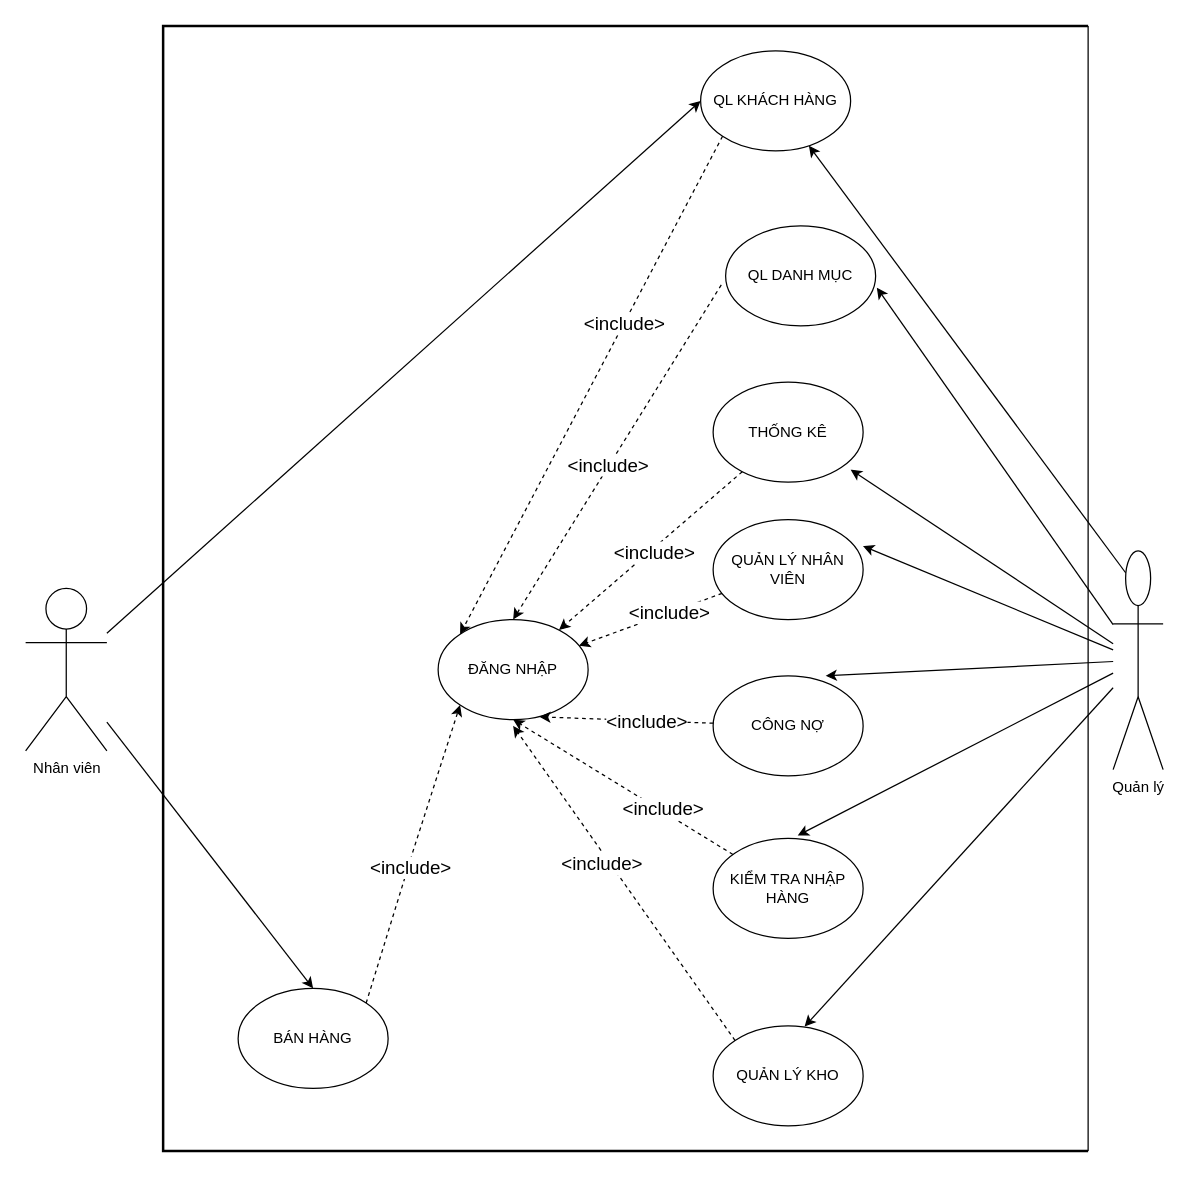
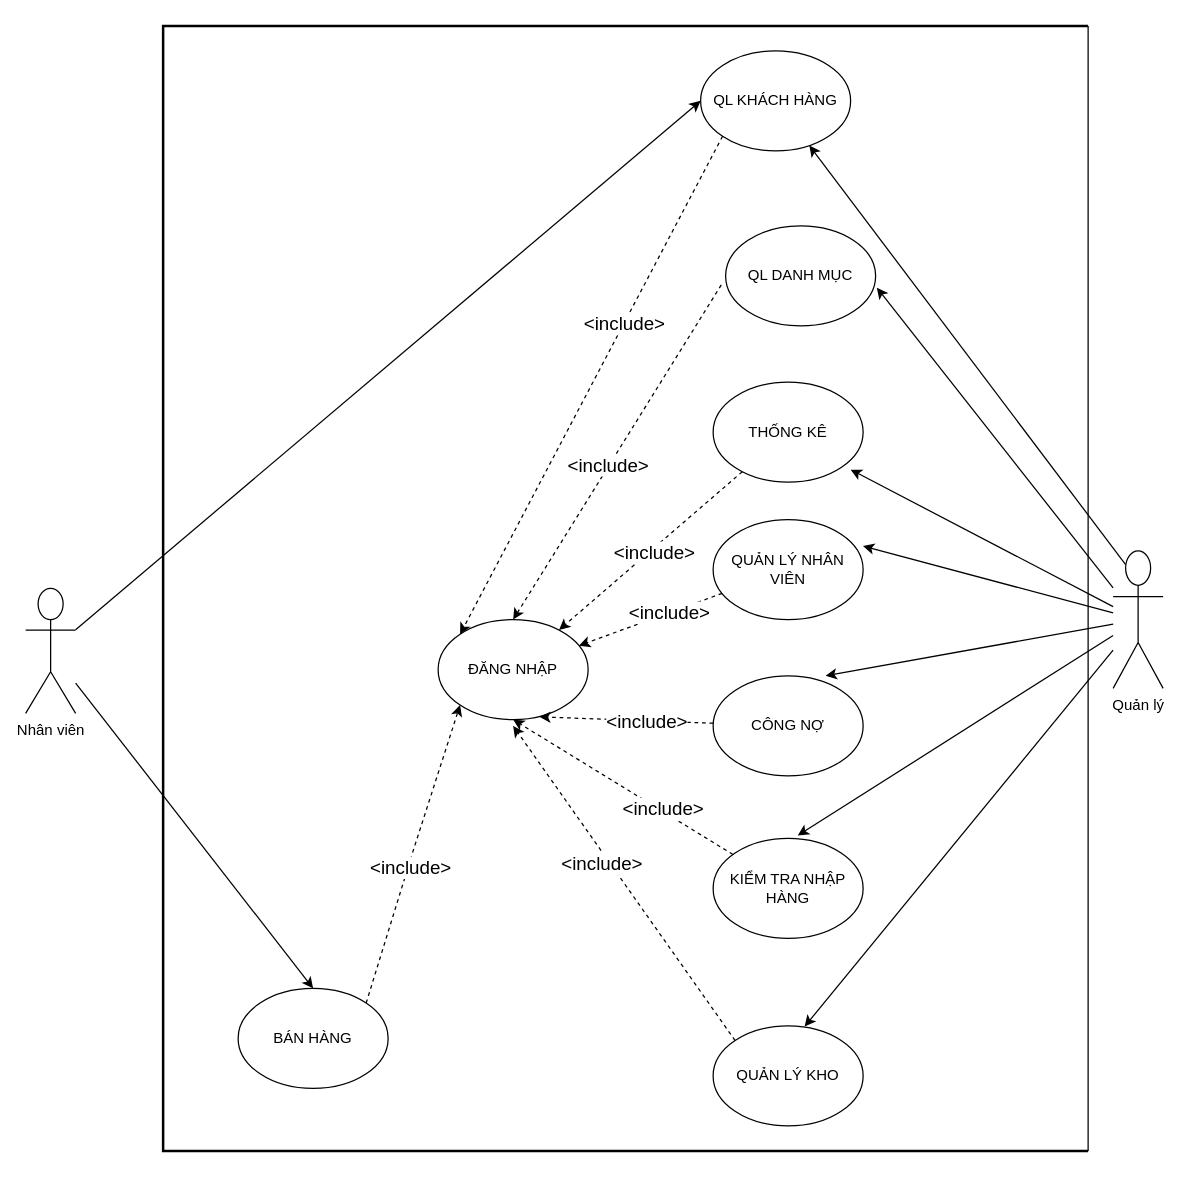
node "Quản lý": size 50x219 -> 50x138
node "Nhân viên": size 81x163 -> 50x125
